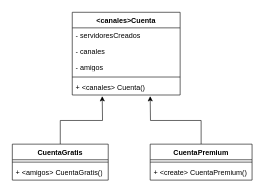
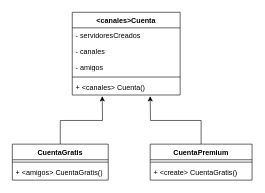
node "+ <create> CuentaPremium()": label "+ <create> CuentaPremium()" -> "+ <create> CuentaGratis()"
